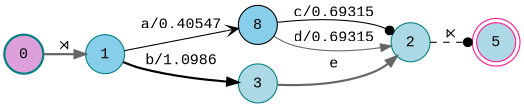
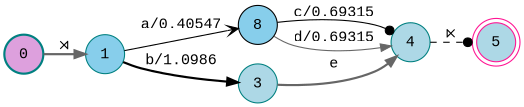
node "2": label "2" -> "4"
